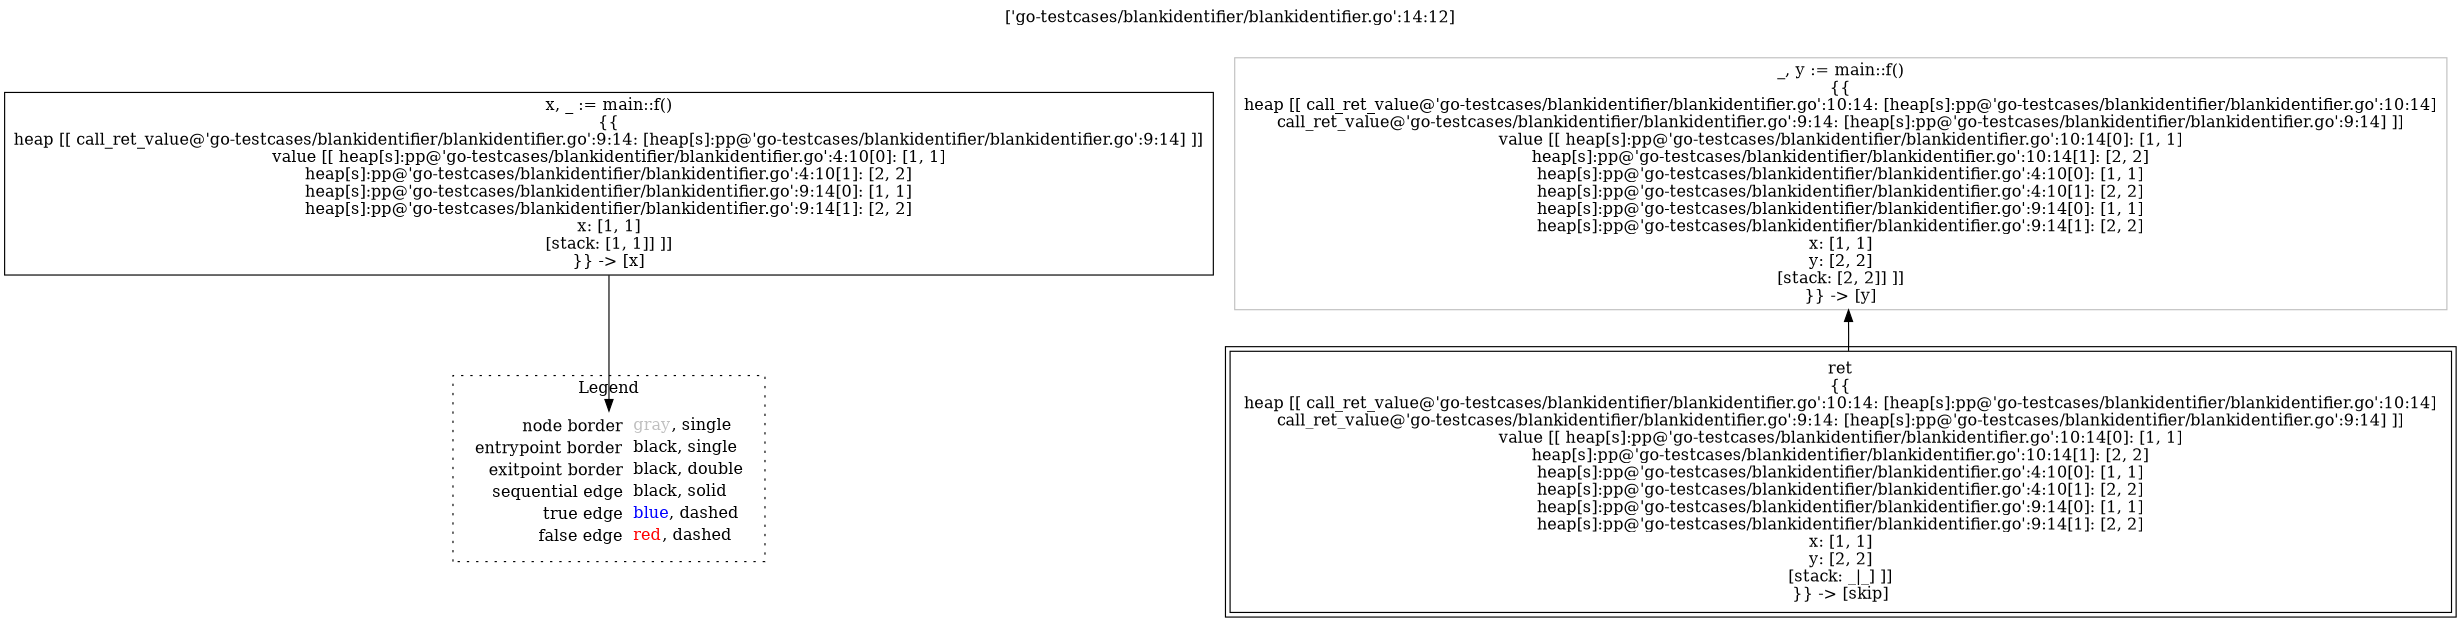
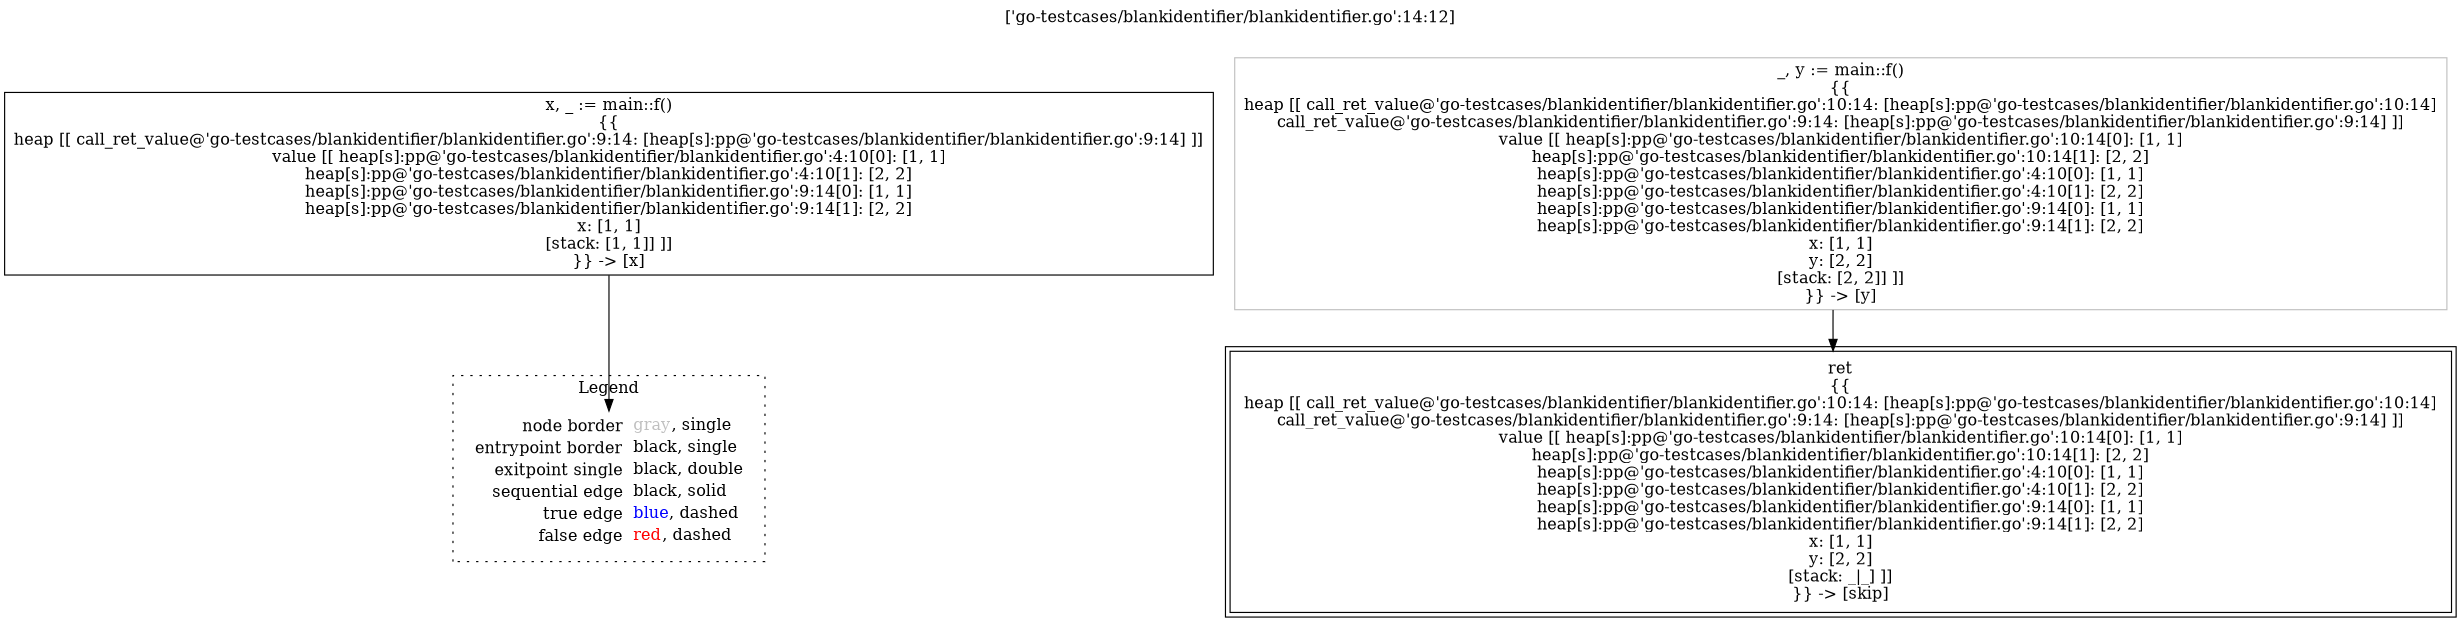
edge "ret" -> "_, y := main::f()": reversed
node "node border": text "exitpoint border" -> "exitpoint single"
